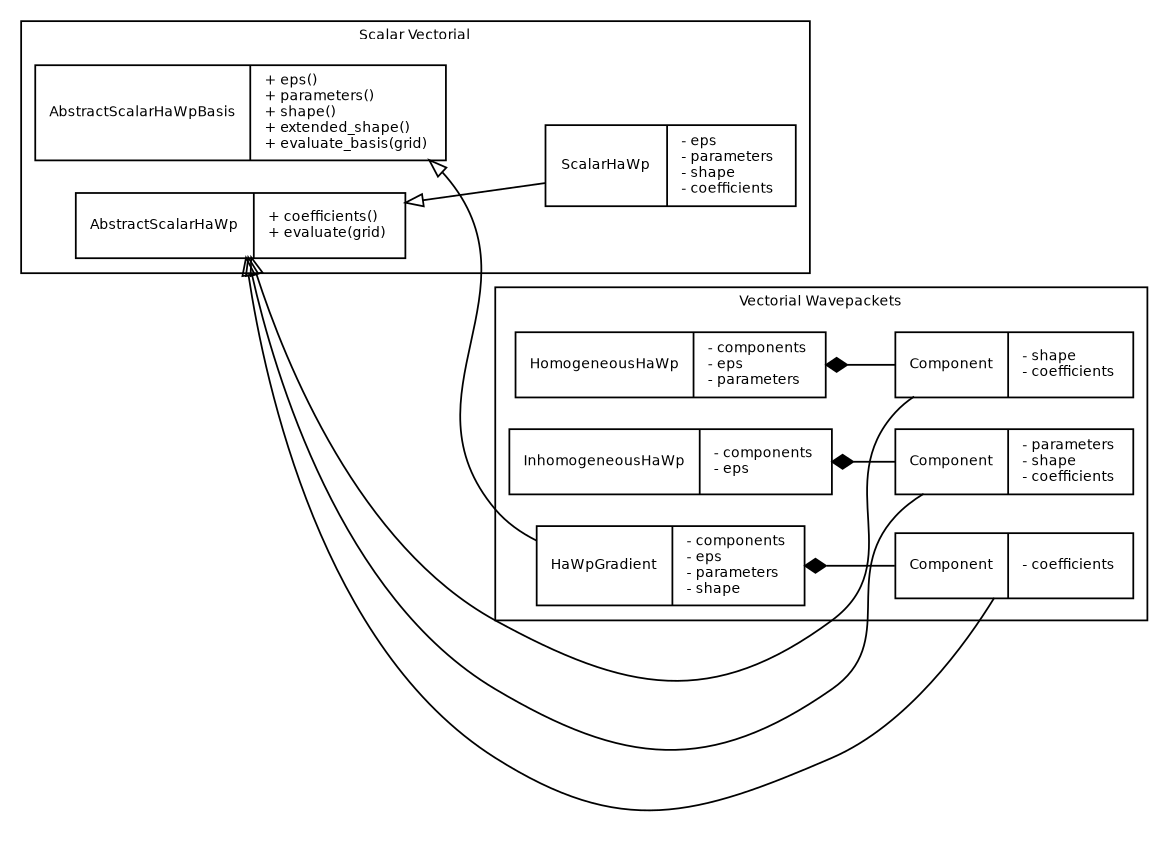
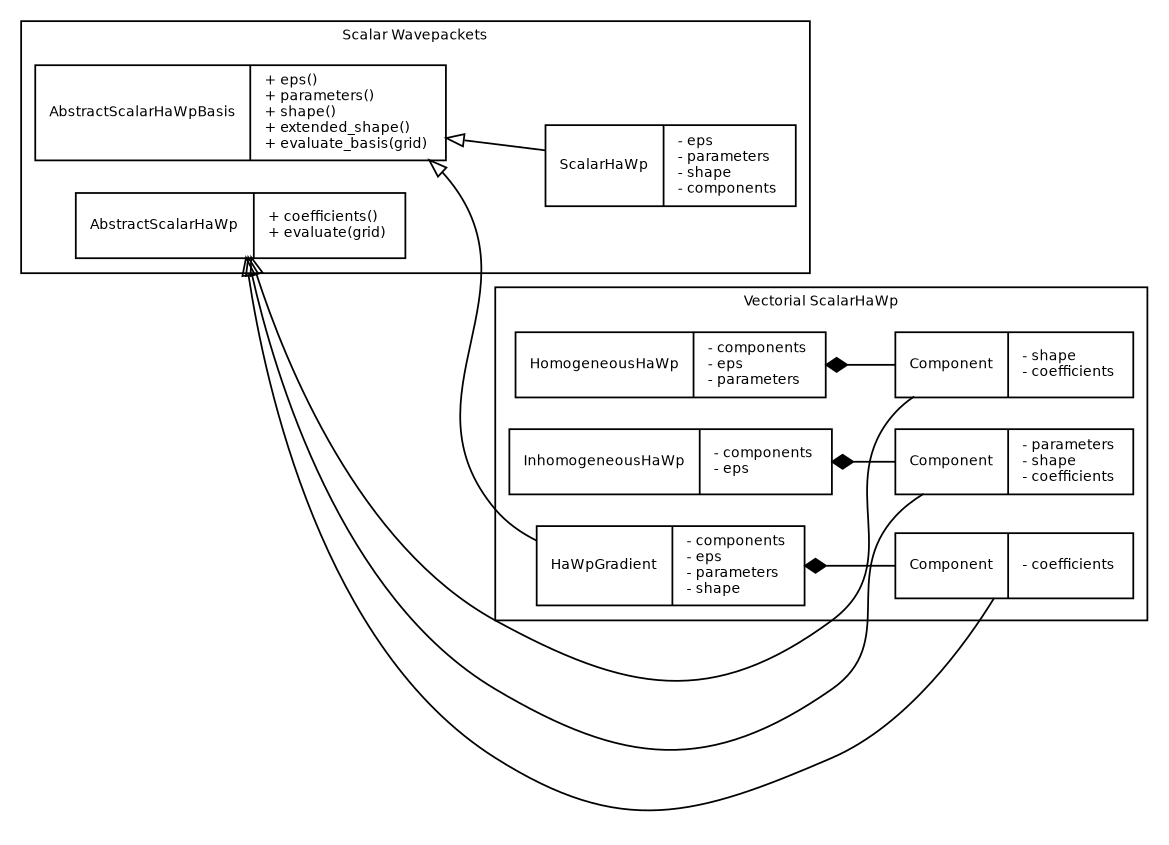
cluster "Scalar Vectorial": label "Scalar Vectorial" -> "Scalar Wavepackets"
node "ScalarHaWp": text "- coefficients" -> "- components"
edge "ScalarHaWp" -> "AbstractScalarHaWp": now "ScalarHaWp" -> "AbstractScalarHaWpBasis"
cluster "Vectorial Wavepackets": label "Vectorial Wavepackets" -> "Vectorial ScalarHaWp"
